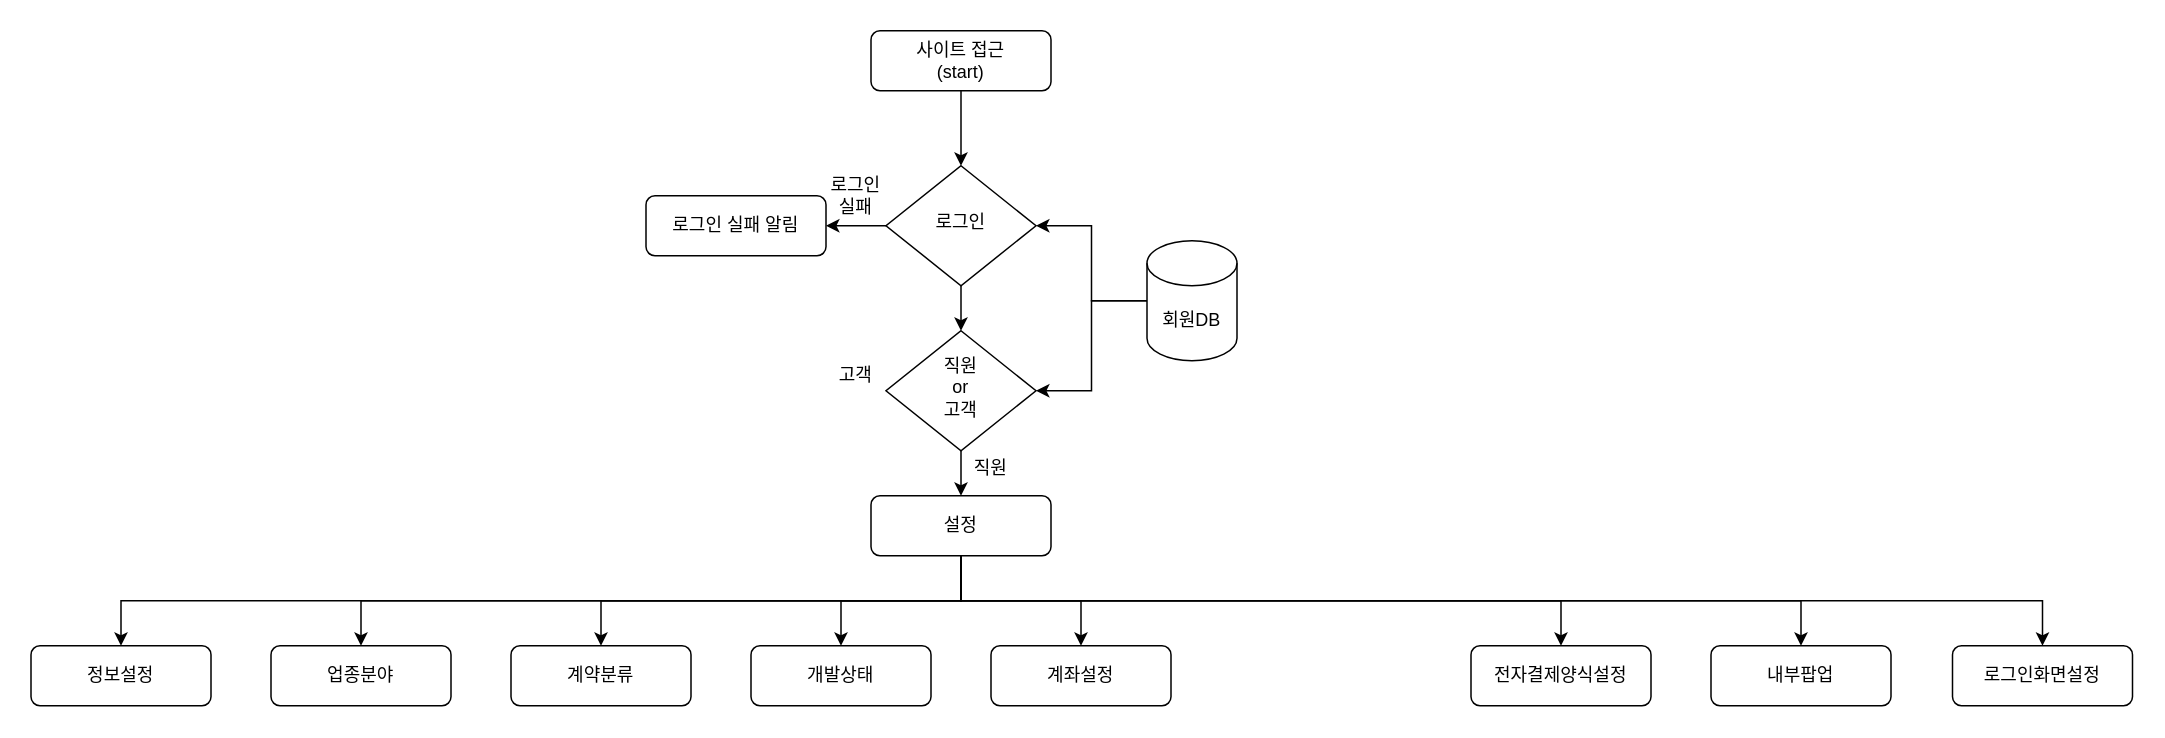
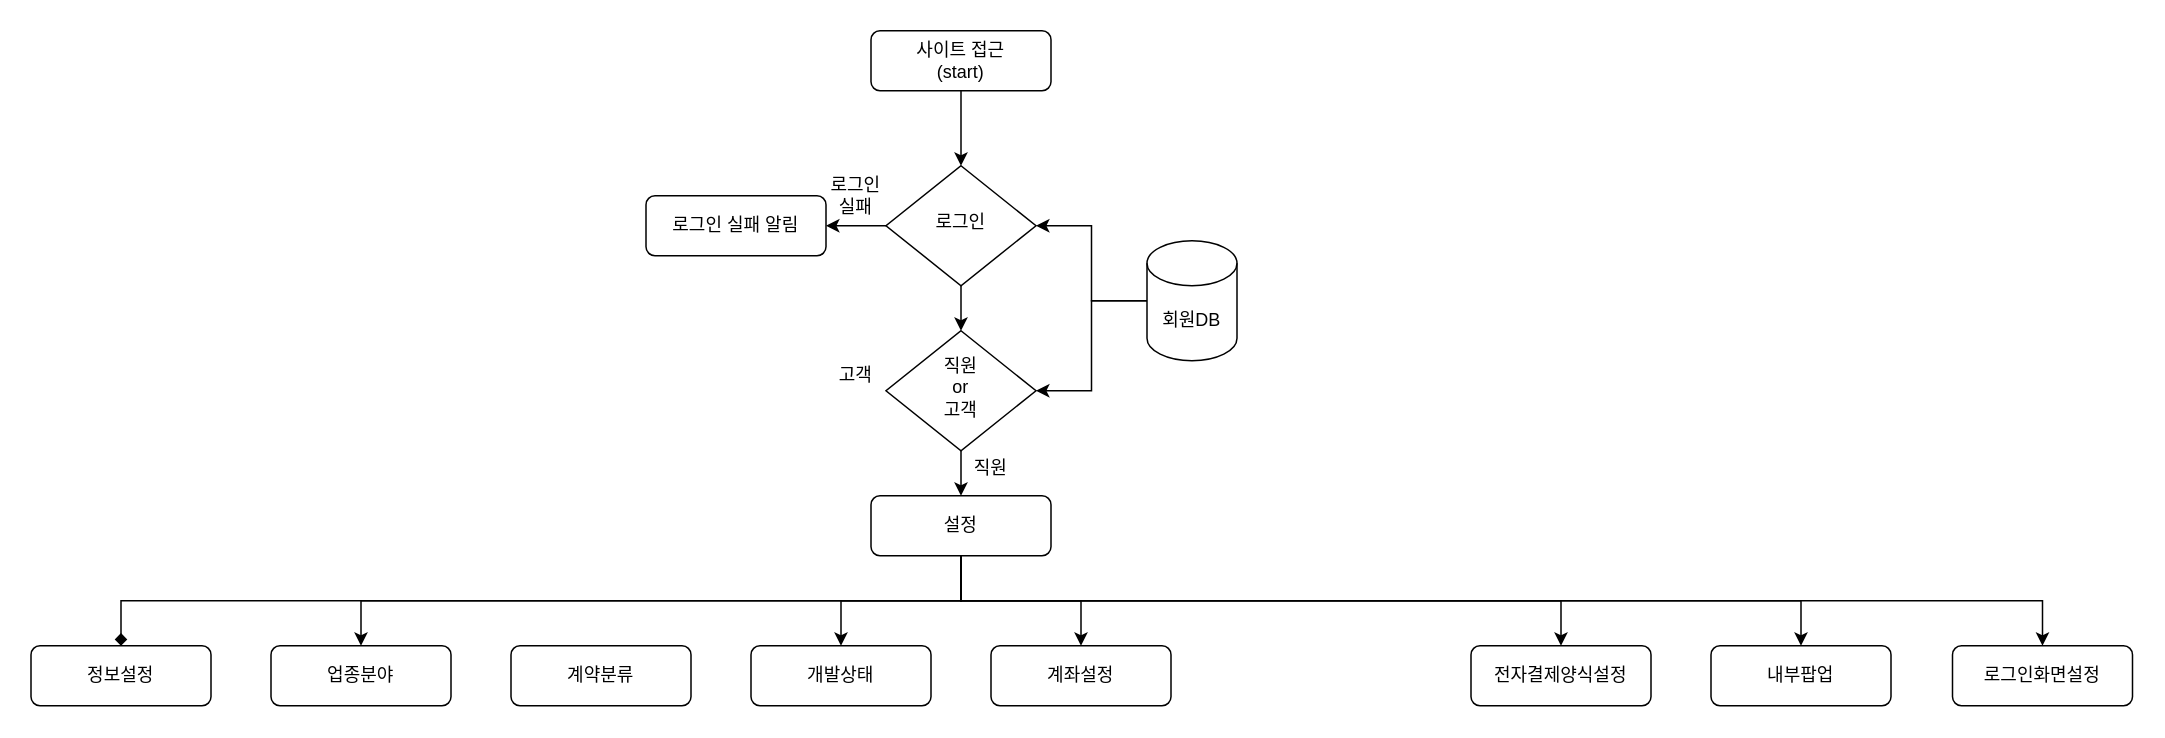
edge "설정" -> "계약분류": removed
edge "설정" -> "정보설정": arrowhead classic -> diamond
